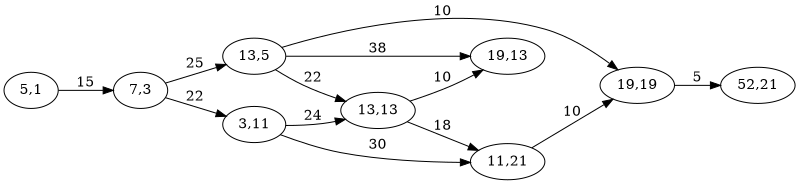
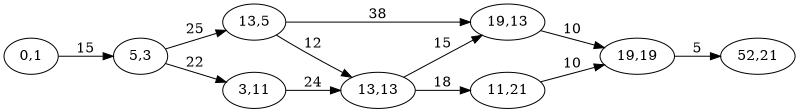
edge "13,5" -> "19,19": now "19,13" -> "19,19"
edge "13,5" -> "13,13": label "22" -> "12"
edge "13,13" -> "19,13": label "10" -> "15"
node "5,1": label "5,1" -> "0,1"
node "7,3": label "7,3" -> "5,3"
edge "3,11" -> "11,21": removed, label "30"
